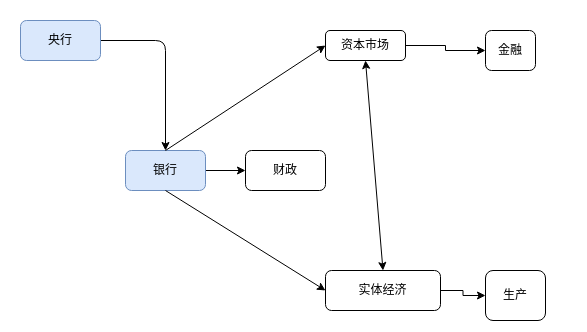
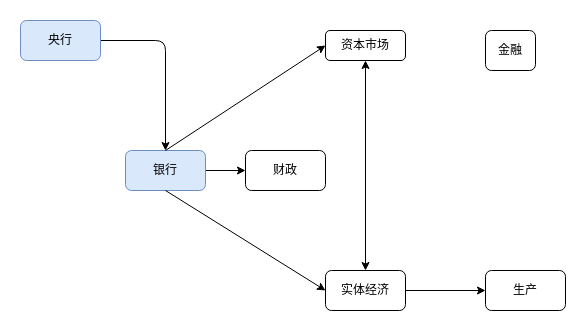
edge "资本市场" -> "金融": removed
node "实体经济": size 115x40 -> 80x40
node "生产": size 60x50 -> 80x40
